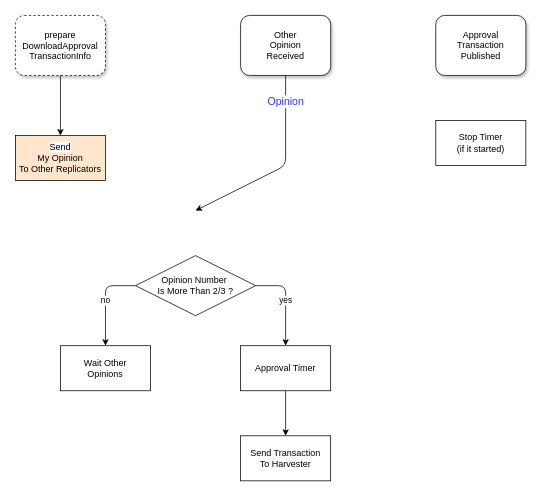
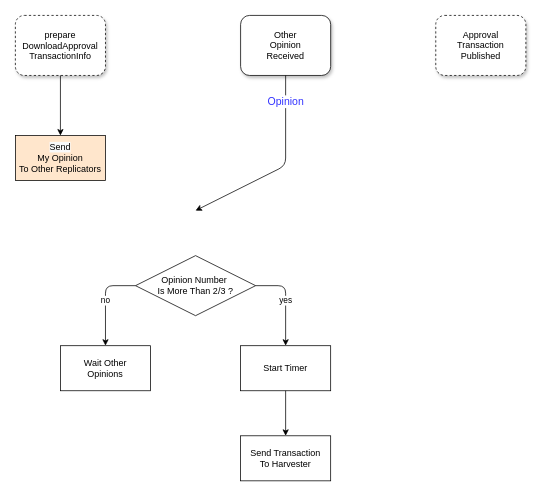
node "Approval Transaction Published": style solid -> dashed
node "Stop Timer (if it started)": removed
node "Approval Timer": label "Approval Timer" -> "Start Timer"
